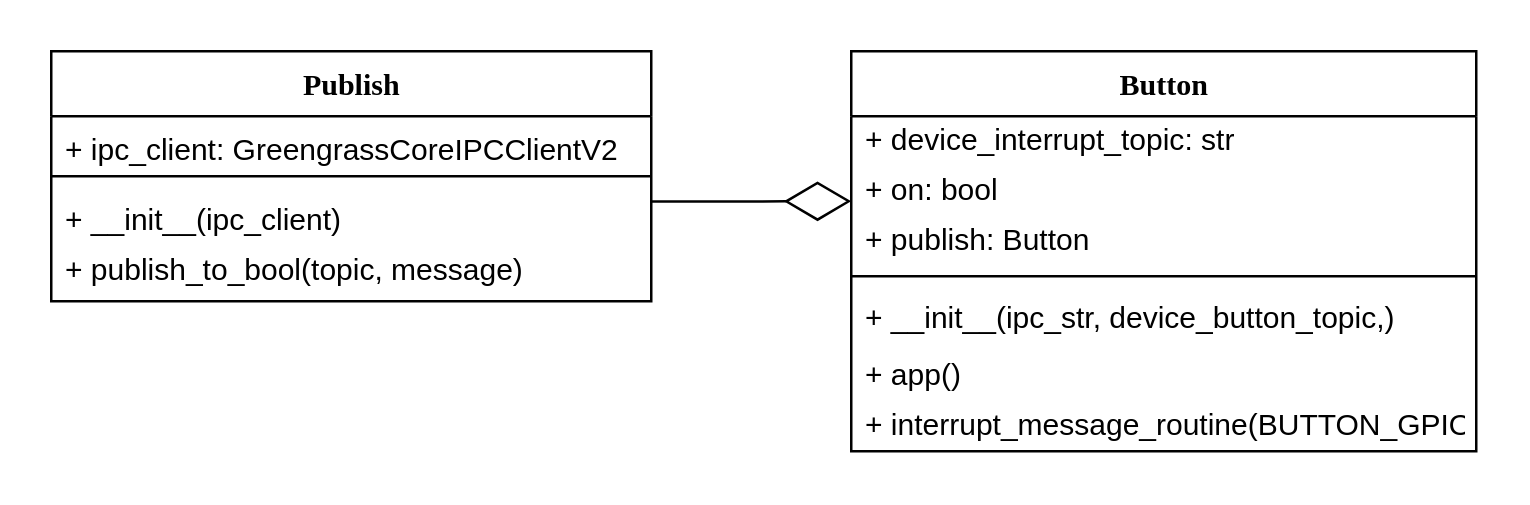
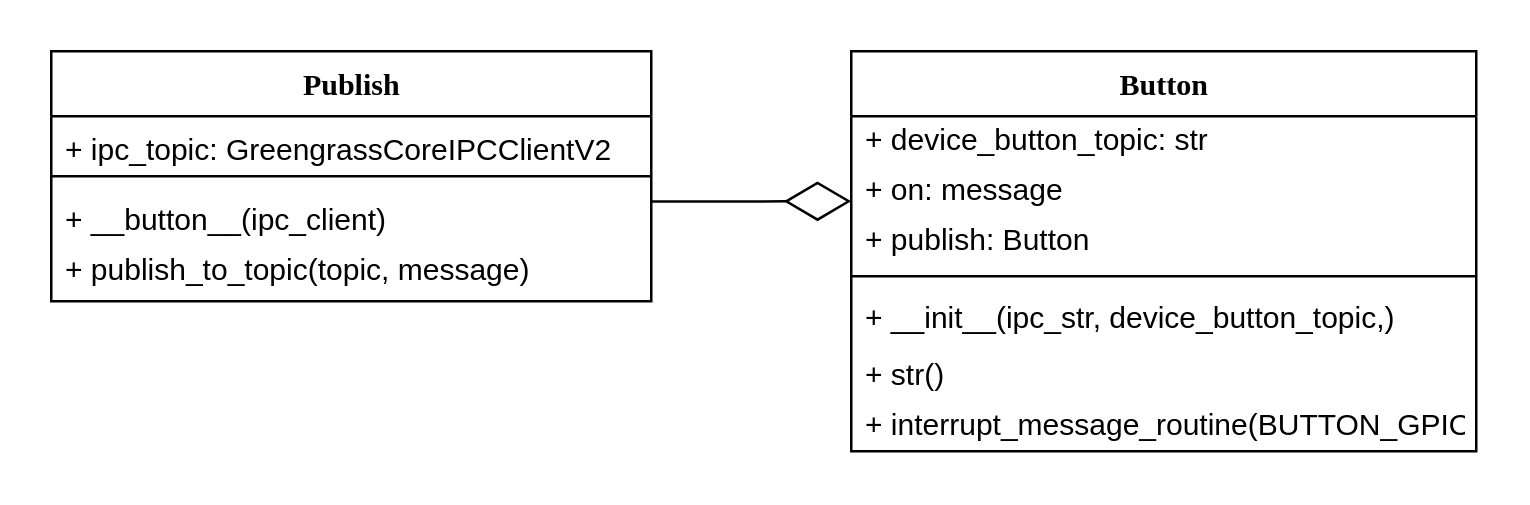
node "+ device_interrupt_topic: str": label "+ device_interrupt_topic: str" -> "+ device_button_topic: str"
node "+ ipc_client: GreengrassCoreIPCClientV2": label "+ ipc_client: GreengrassCoreIPCClientV2" -> "+ ipc_topic: GreengrassCoreIPCClientV2"
node "+ on: bool": label "+ on: bool" -> "+ on: message"
node "+ __init__(ipc_client)": label "+ __init__(ipc_client)" -> "+ __button__(ipc_client)"
node "+ publish_to_bool(topic, message)": label "+ publish_to_bool(topic, message)" -> "+ publish_to_topic(topic, message)"
node "+ app()": label "+ app()" -> "+ str()"
